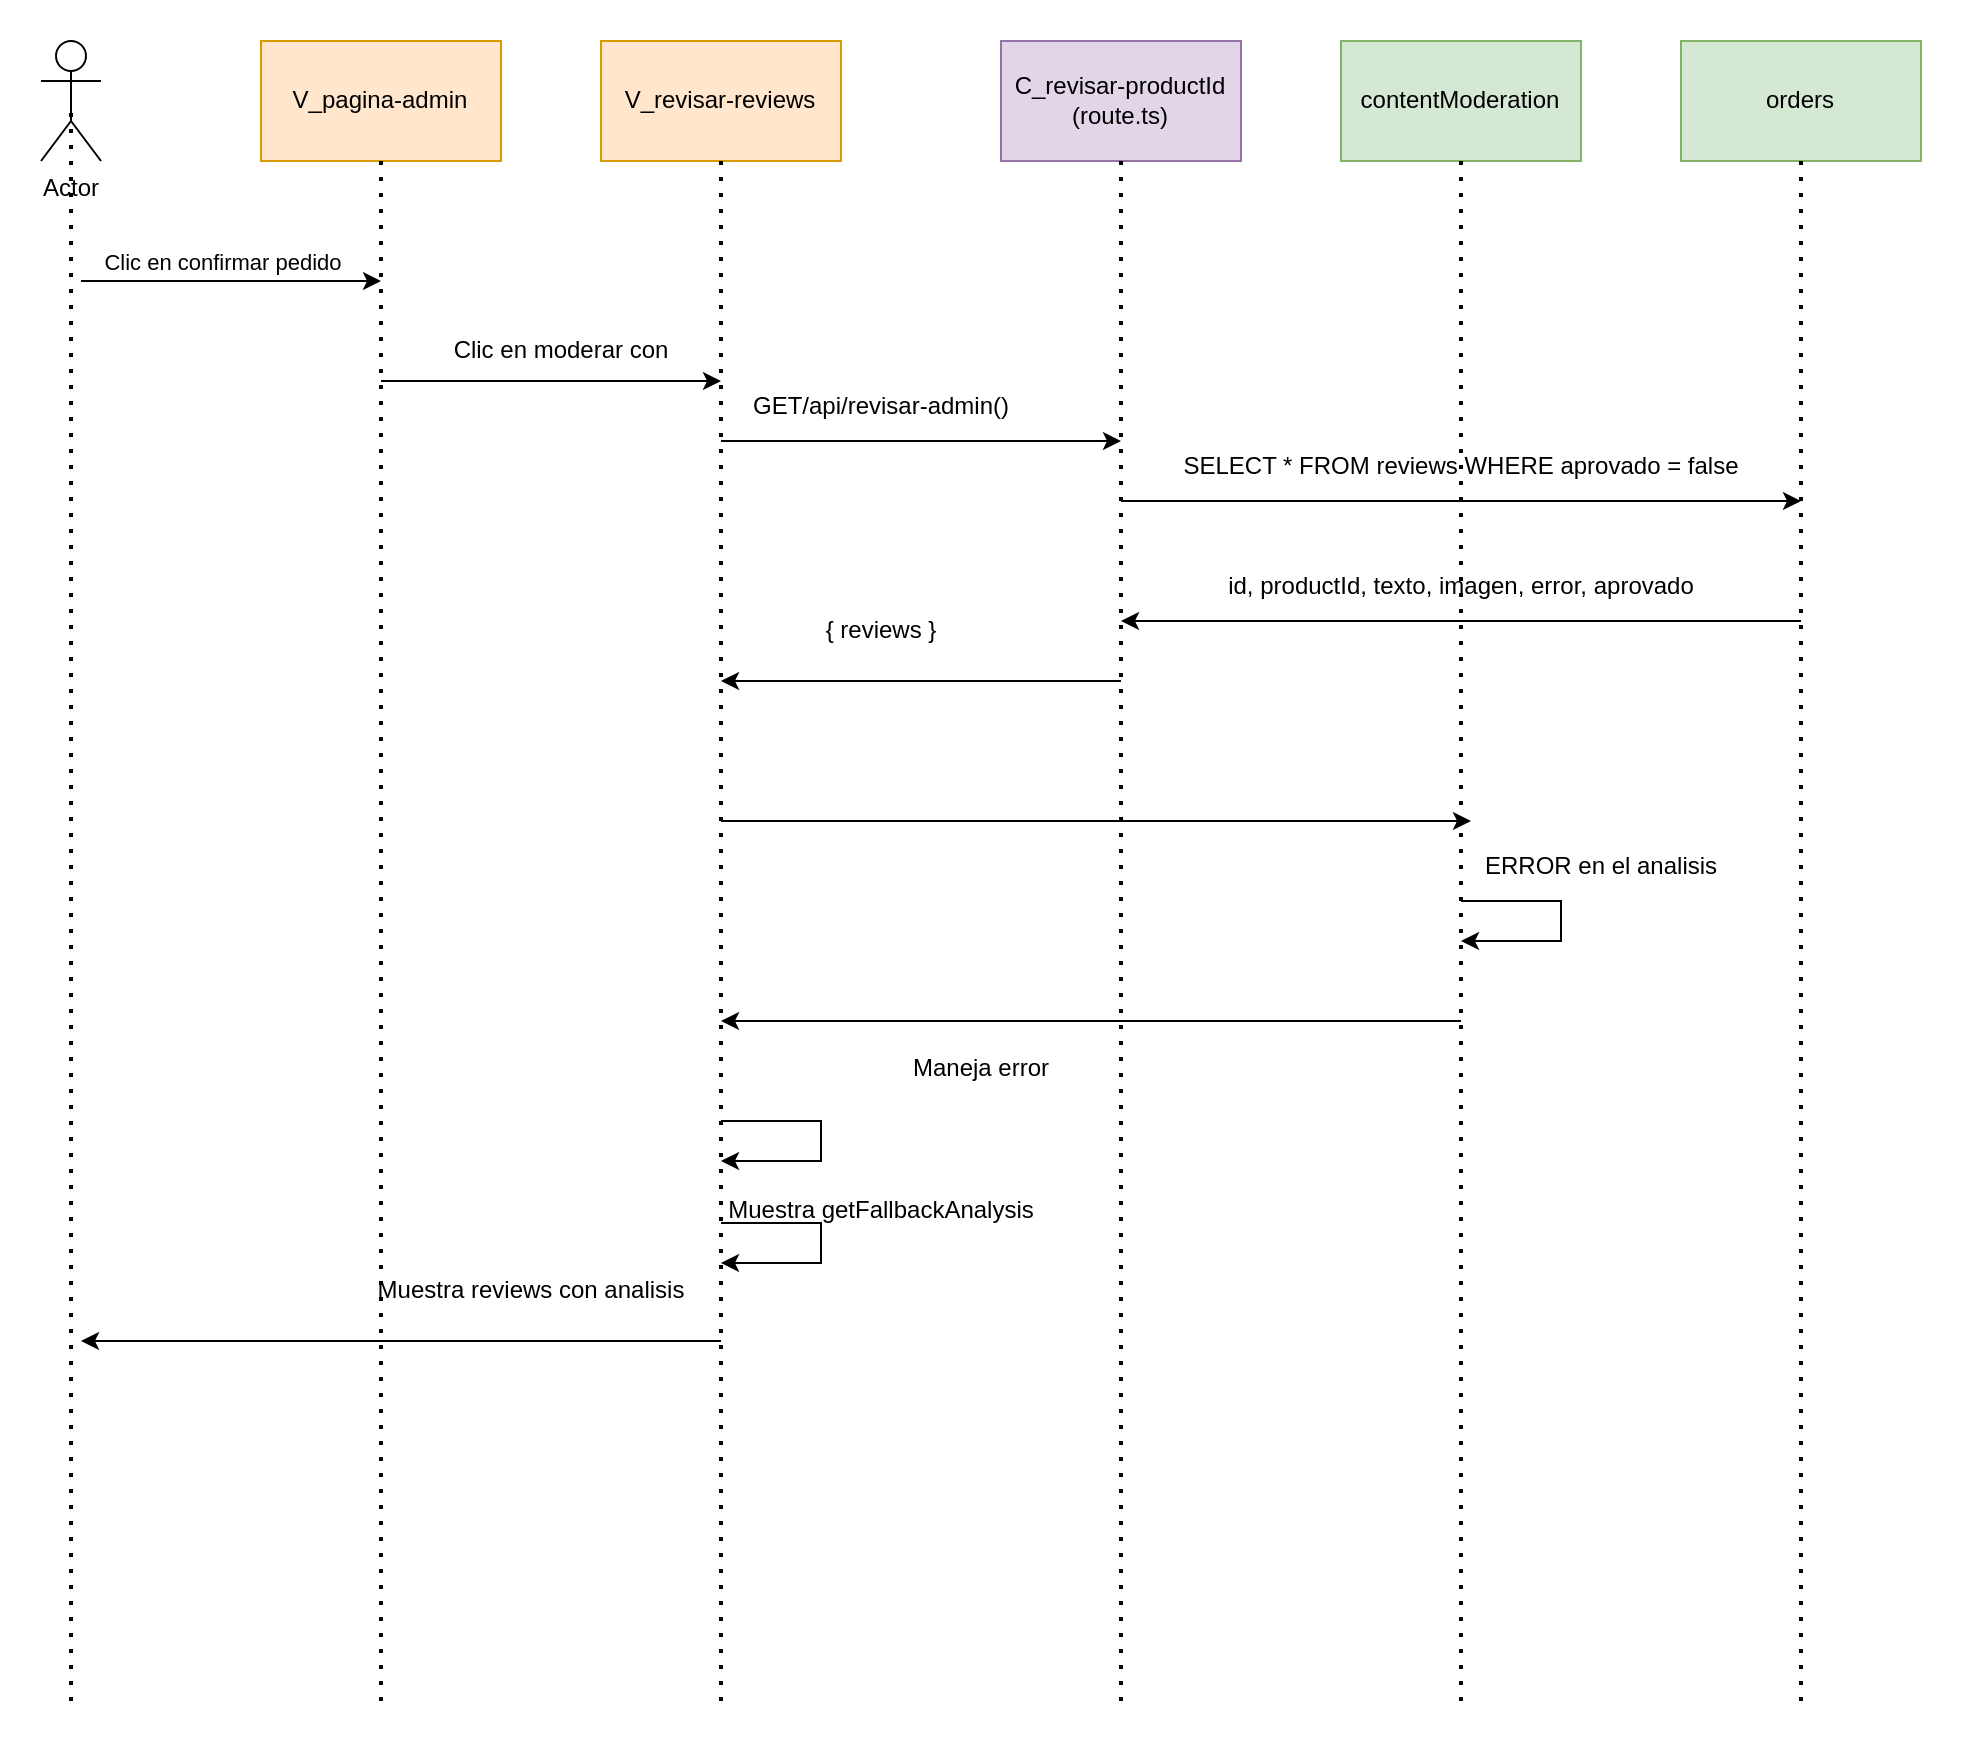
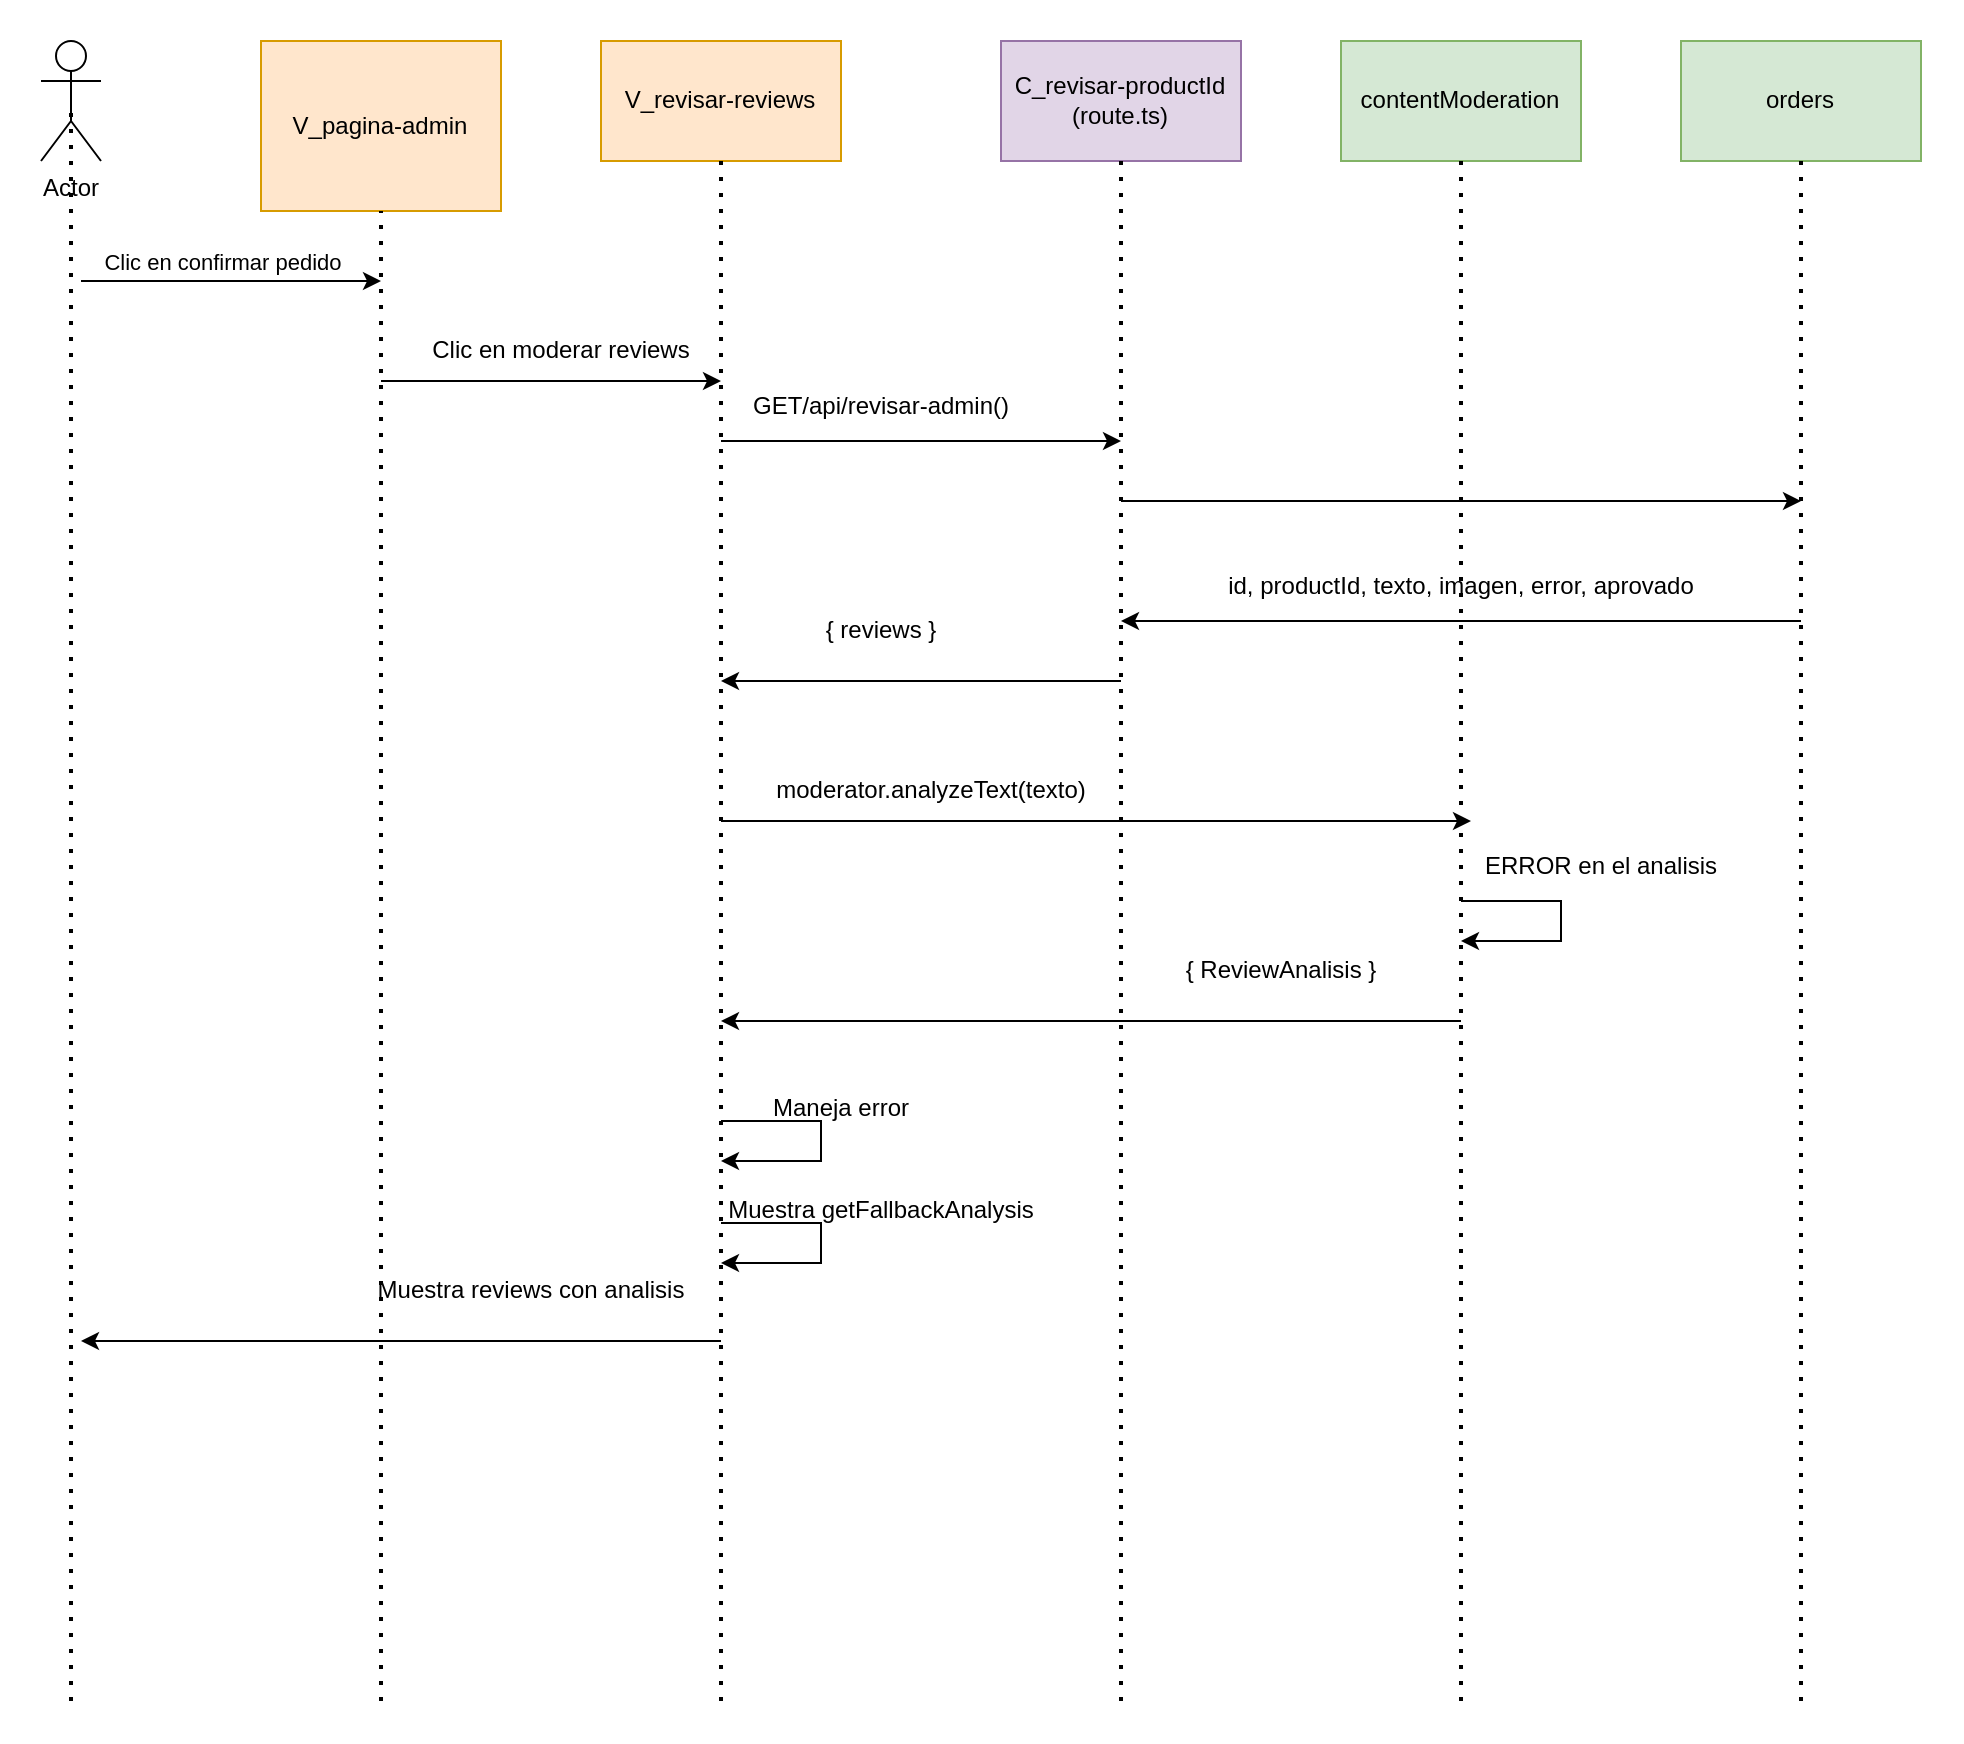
node "V_pagina-admin": size 240x120 -> 240x170
node "Clic en moderar con": label "Clic en moderar con" -> "Clic en moderar reviews"
node "SELECT * FROM reviews WHERE aprovado = false": removed
node "moderator.analyzeText(texto)": added
node "{ ReviewAnalisis }": added
node "Maneja error": moved (981, 1069) -> (841, 1109)
